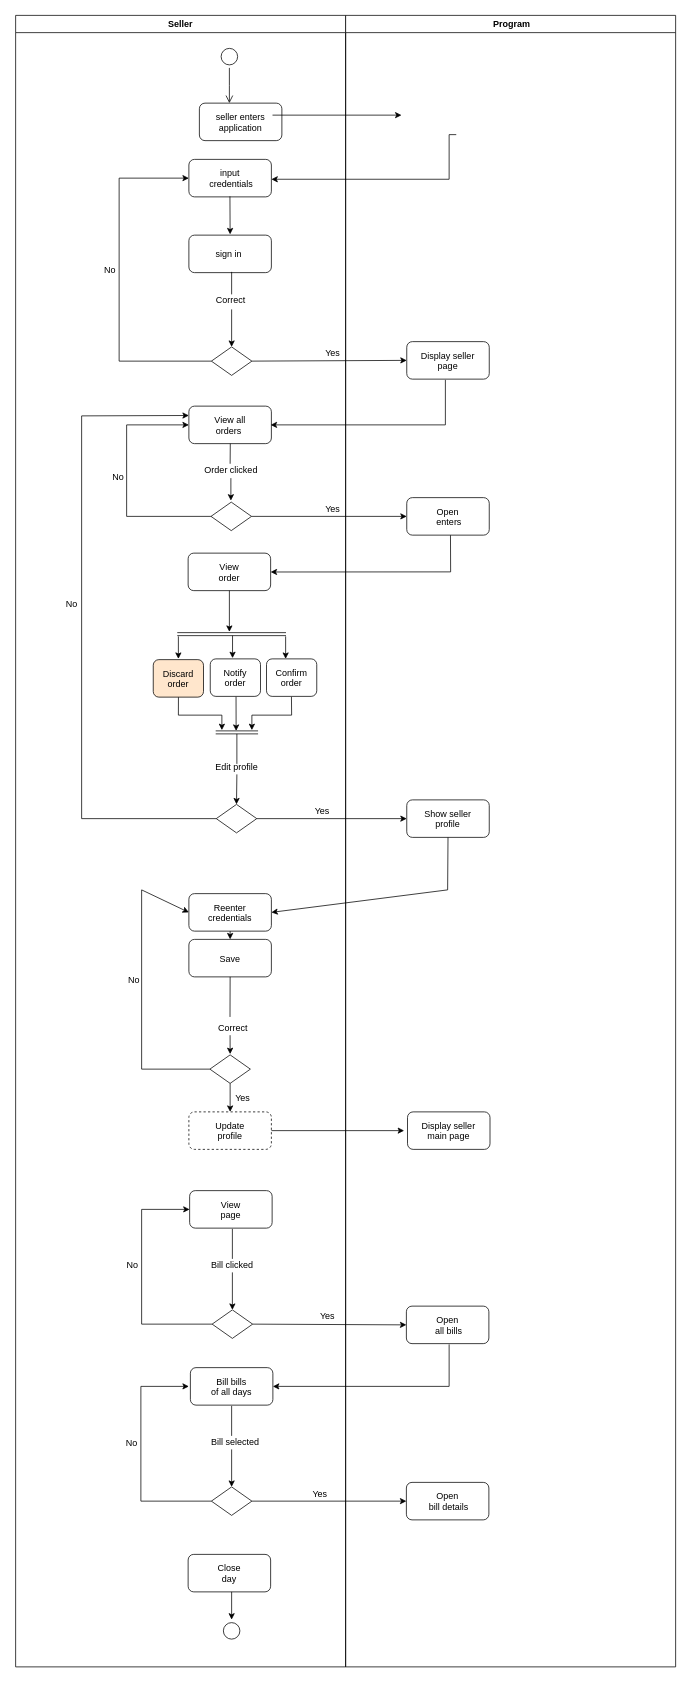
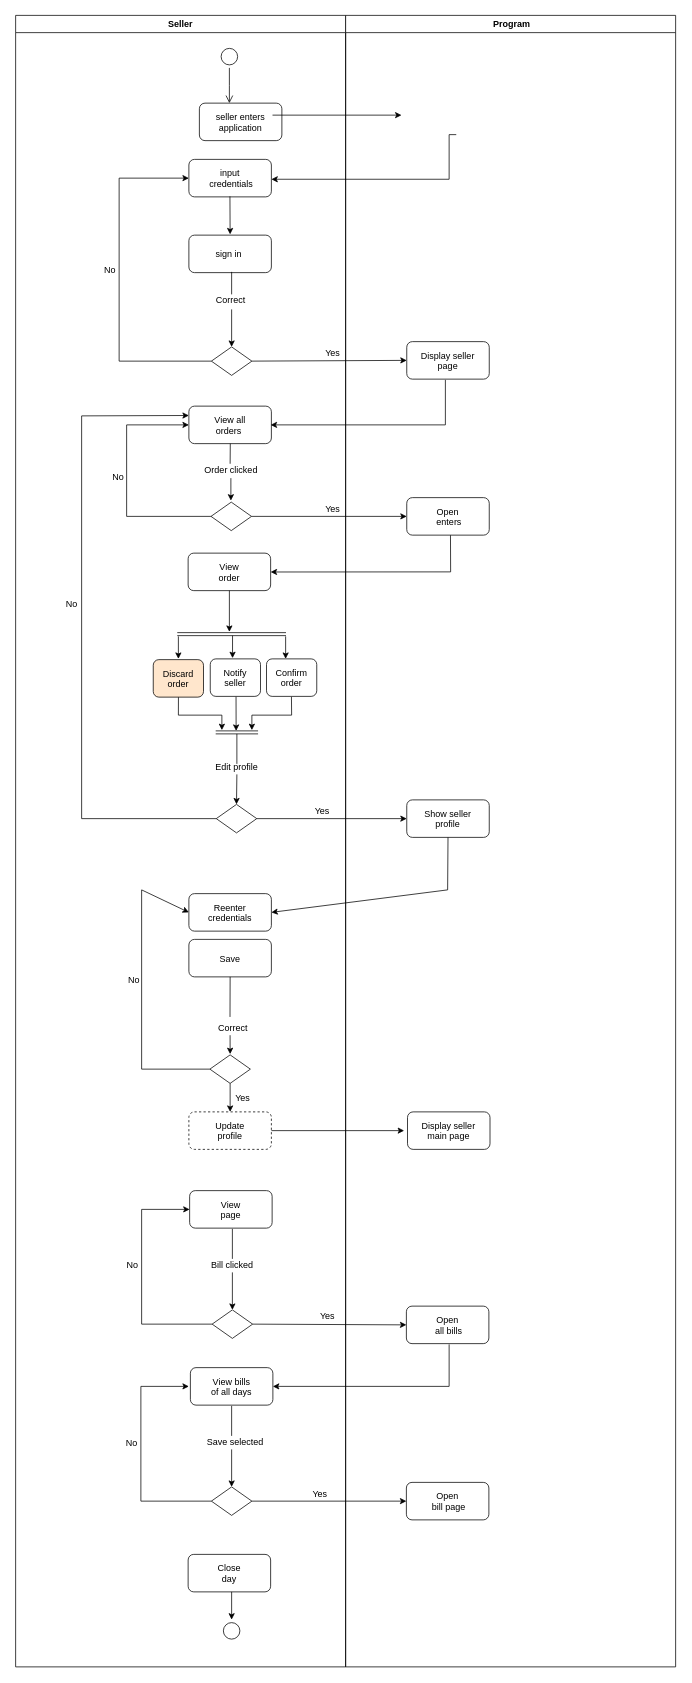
node "Notify order": label "Notify order" -> "Notify seller"
edge "Reenter credentials" -> "Save": removed
node "Bill bills of all days": label "Bill bills of all days" -> "View bills of all days"
node "Bill selected": label "Bill selected" -> "Save selected"
node "Open bill details": label "Open bill details" -> "Open bill page"
